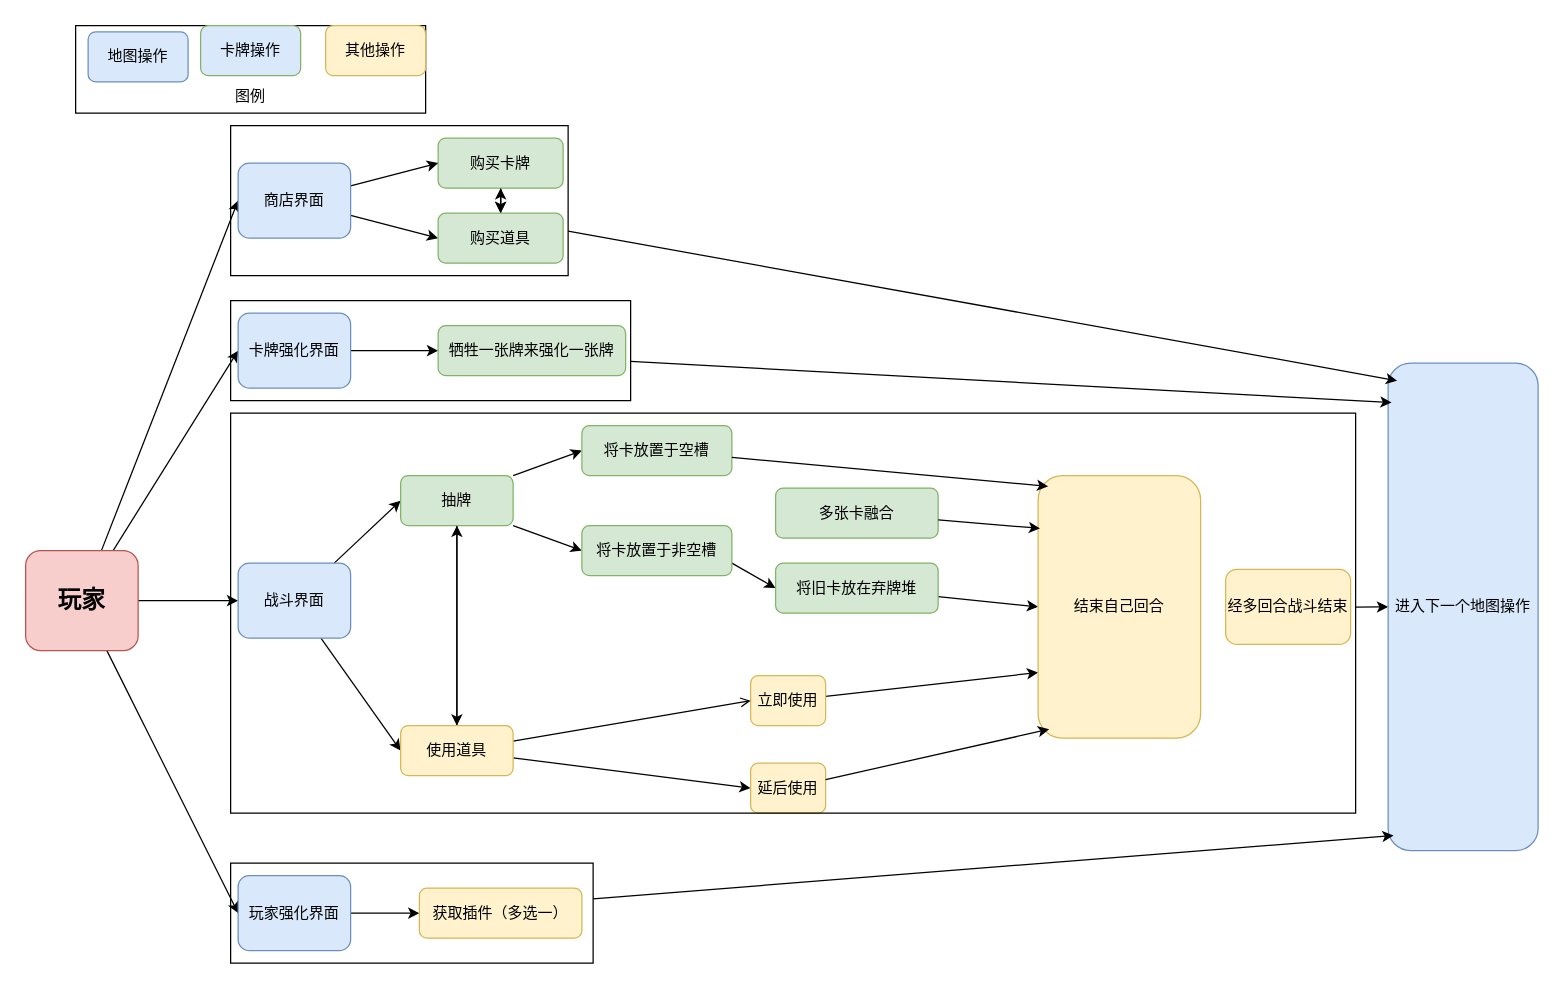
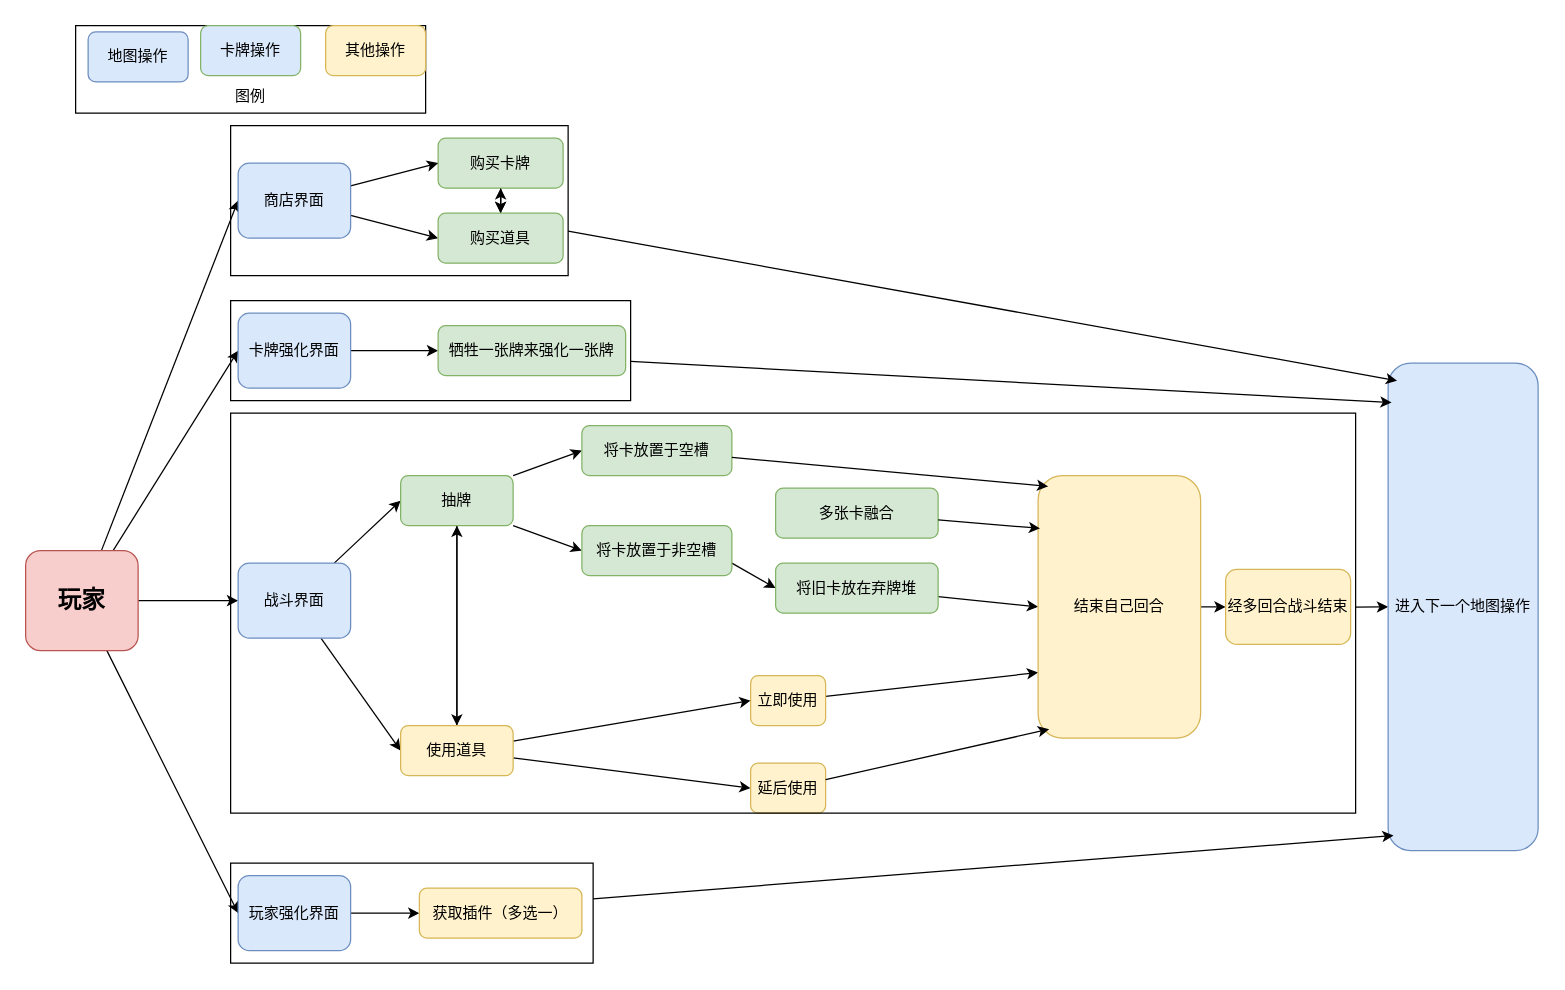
edge "结束自己回合" -> "经多回合战斗结束": added
edge "使用道具" -> "立即使用": arrowhead open -> classic
